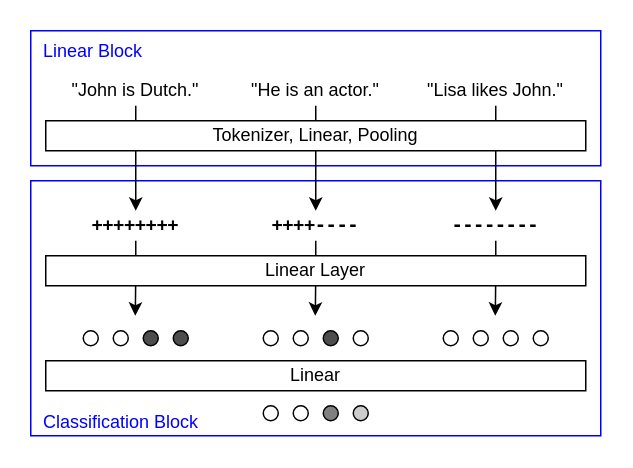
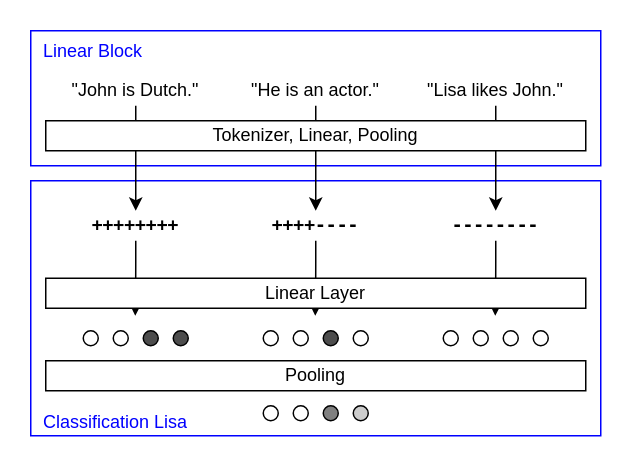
node "Linear Layer": moved (316, 271) -> (316, 293)
node "Linear": label "Linear" -> "Pooling"
node "Classification Block": label "Classification Block" -> "Classification Lisa"
